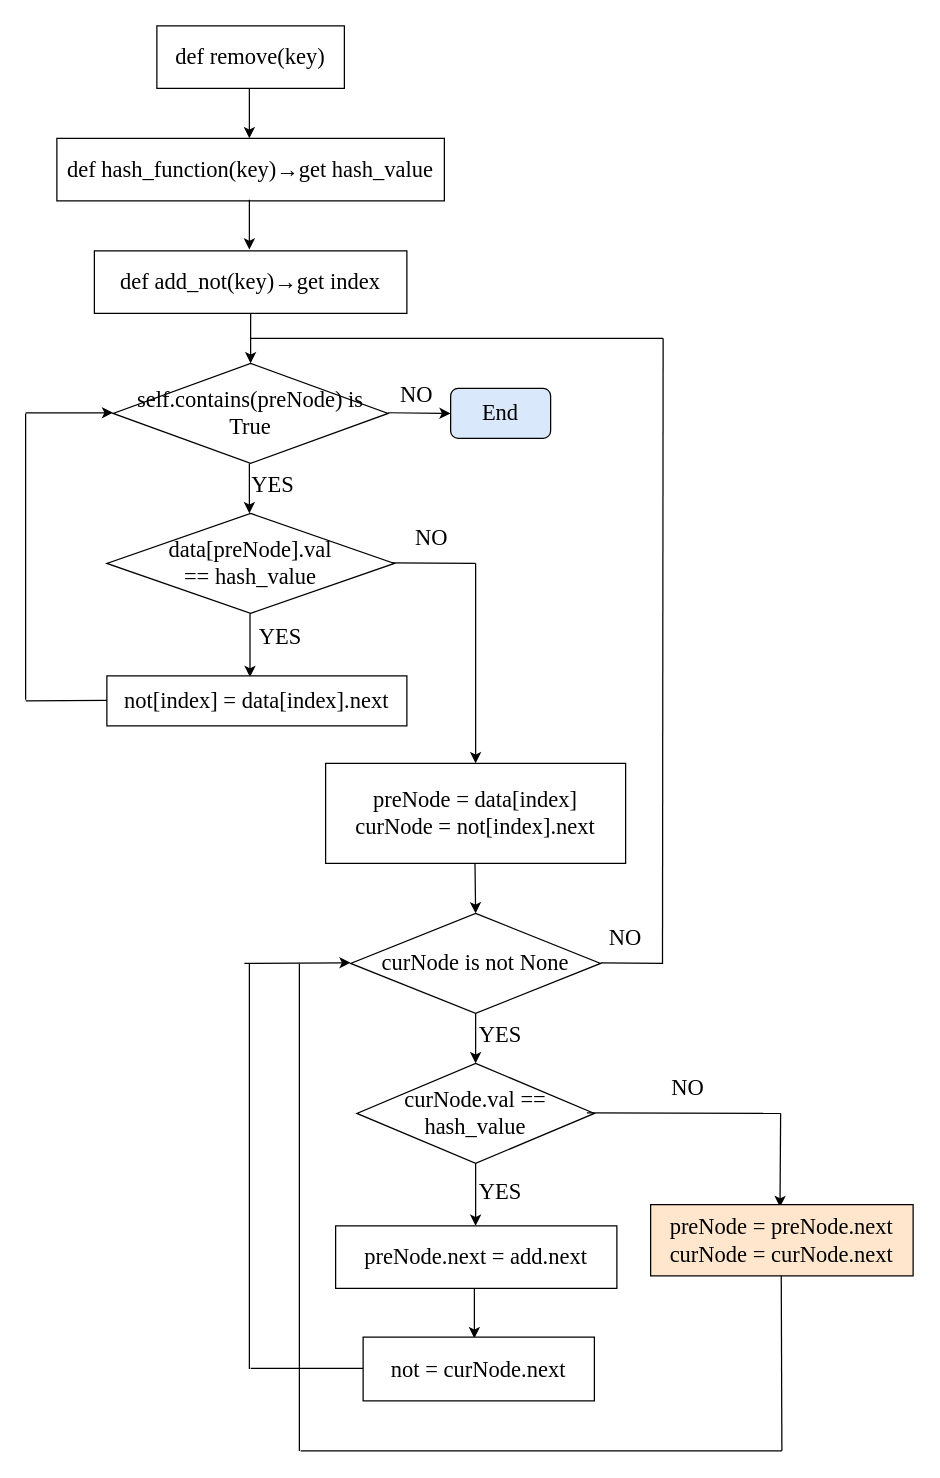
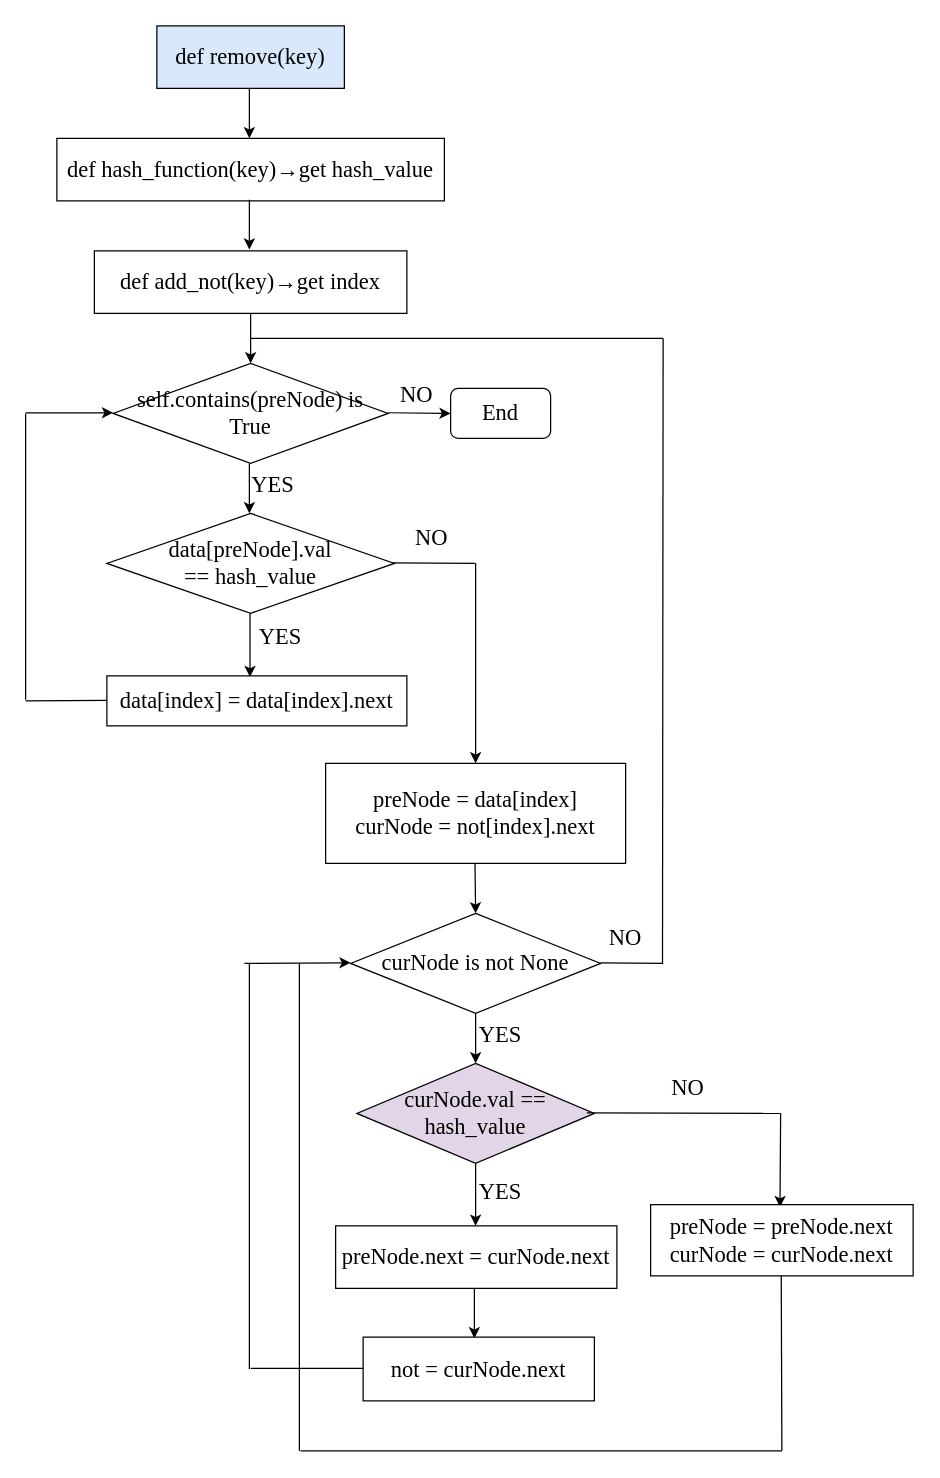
node "def remove(key)": fillcolor #ffffff -> #dae8fc
node "End": fillcolor #dae8fc -> #ffffff
node "not[index] = data[index].next": label "not[index] = data[index].next" -> "data[index] = data[index].next"
node "curNode.val == hash_value": fillcolor #ffffff -> #e1d5e7
node "preNode = preNode.next curNode = curNode.next": fillcolor #ffe6cc -> #ffffff
node "preNode.next = add.next": label "preNode.next = add.next" -> "preNode.next = curNode.next"
